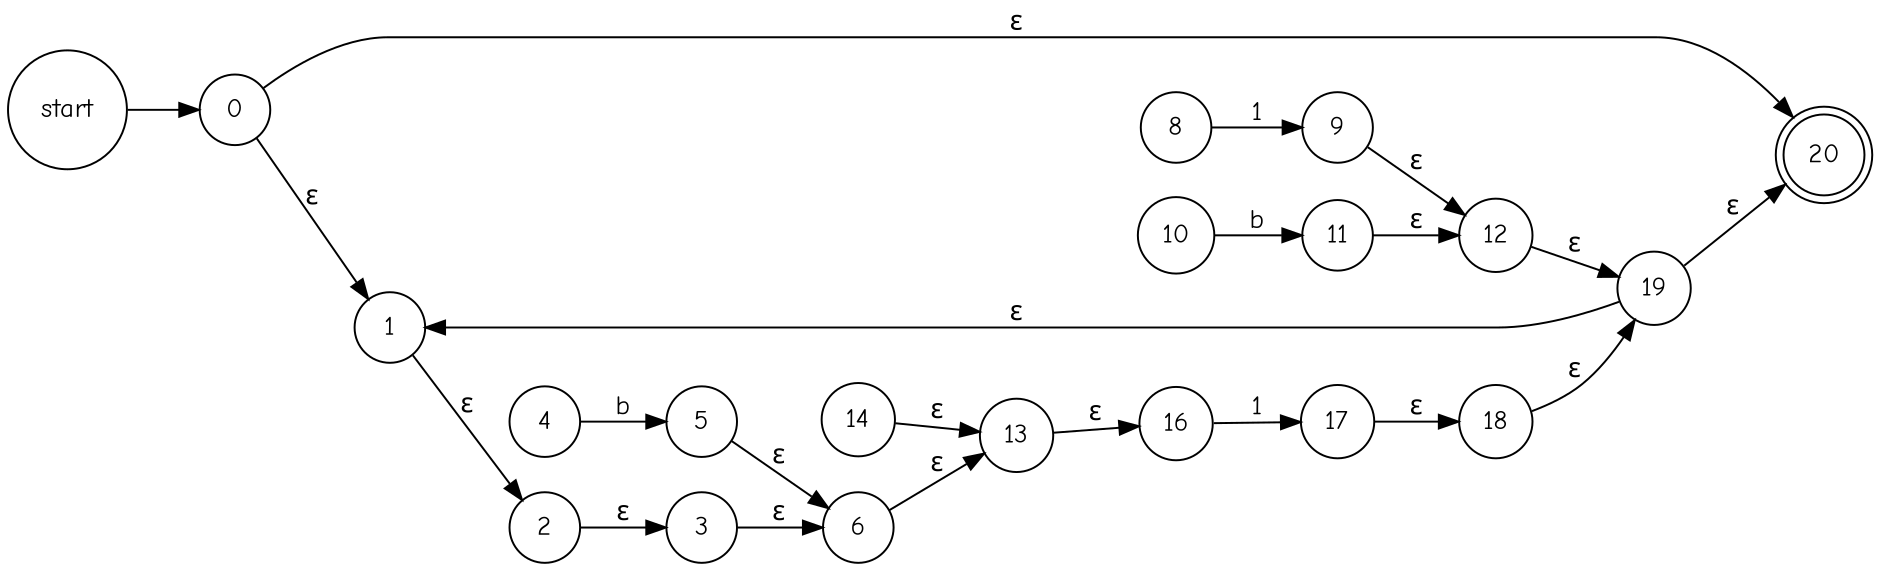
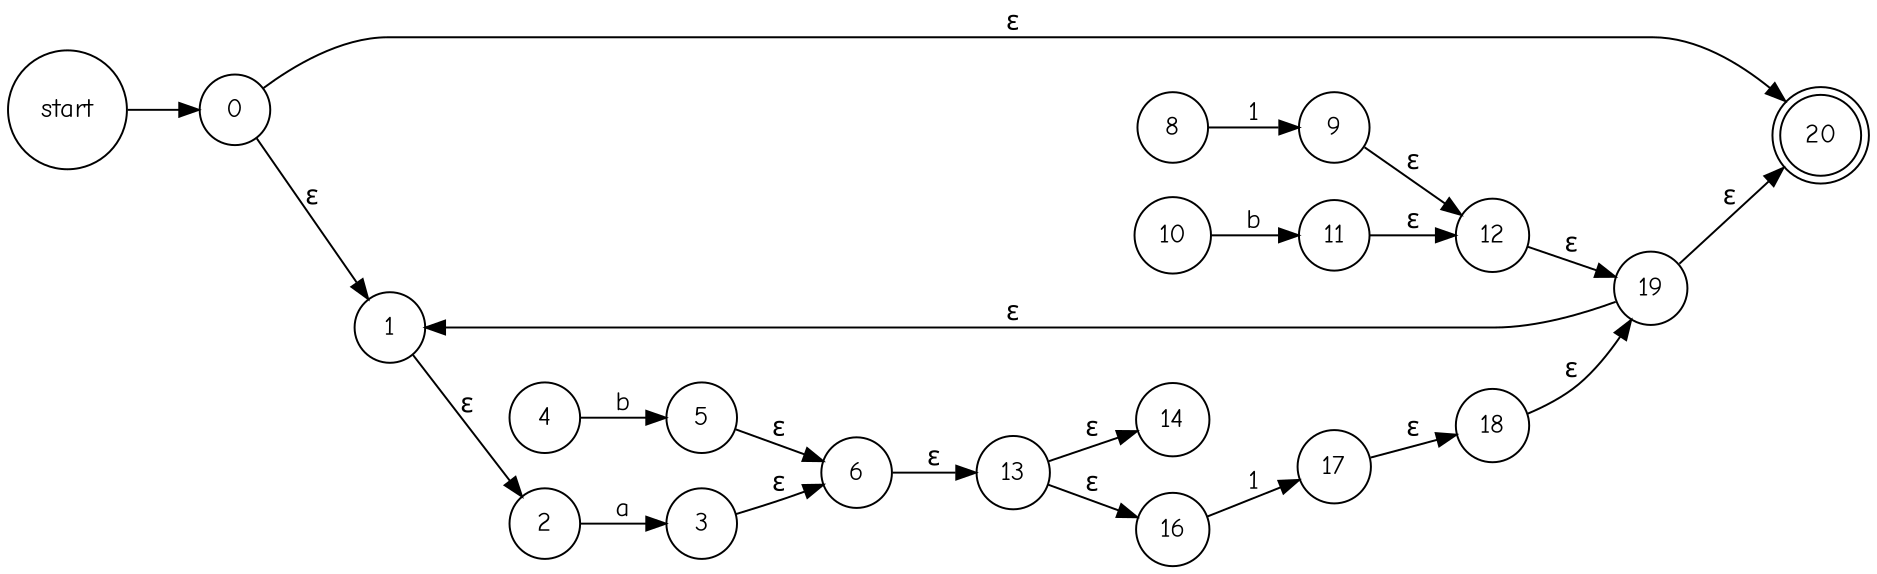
edge "14" -> "13": reversed
edge "2" -> "3": label "ε" -> "a"
